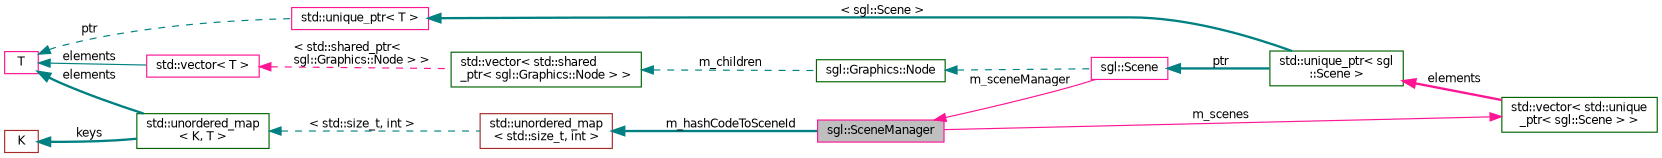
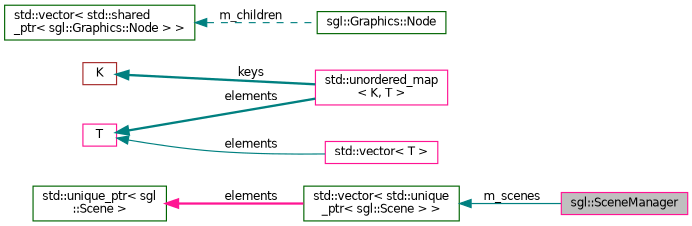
node "std::unique_ptr< T >": removed
edge "std::vector< std::shared _ptr< sgl::Graphics::Node > >" -> "std::vector< T >": removed, label "< std::shared_ptr< sgl::Graphics::Node > >"
node "sgl::Scene": removed
edge "sgl::SceneManager" -> "std::vector< std::unique _ptr< sgl::Scene > >": color deeppink -> teal
node "std::unordered_map < K, T >": color darkgreen -> deeppink
node "std::unordered_map < std::size_t, int >": removed
